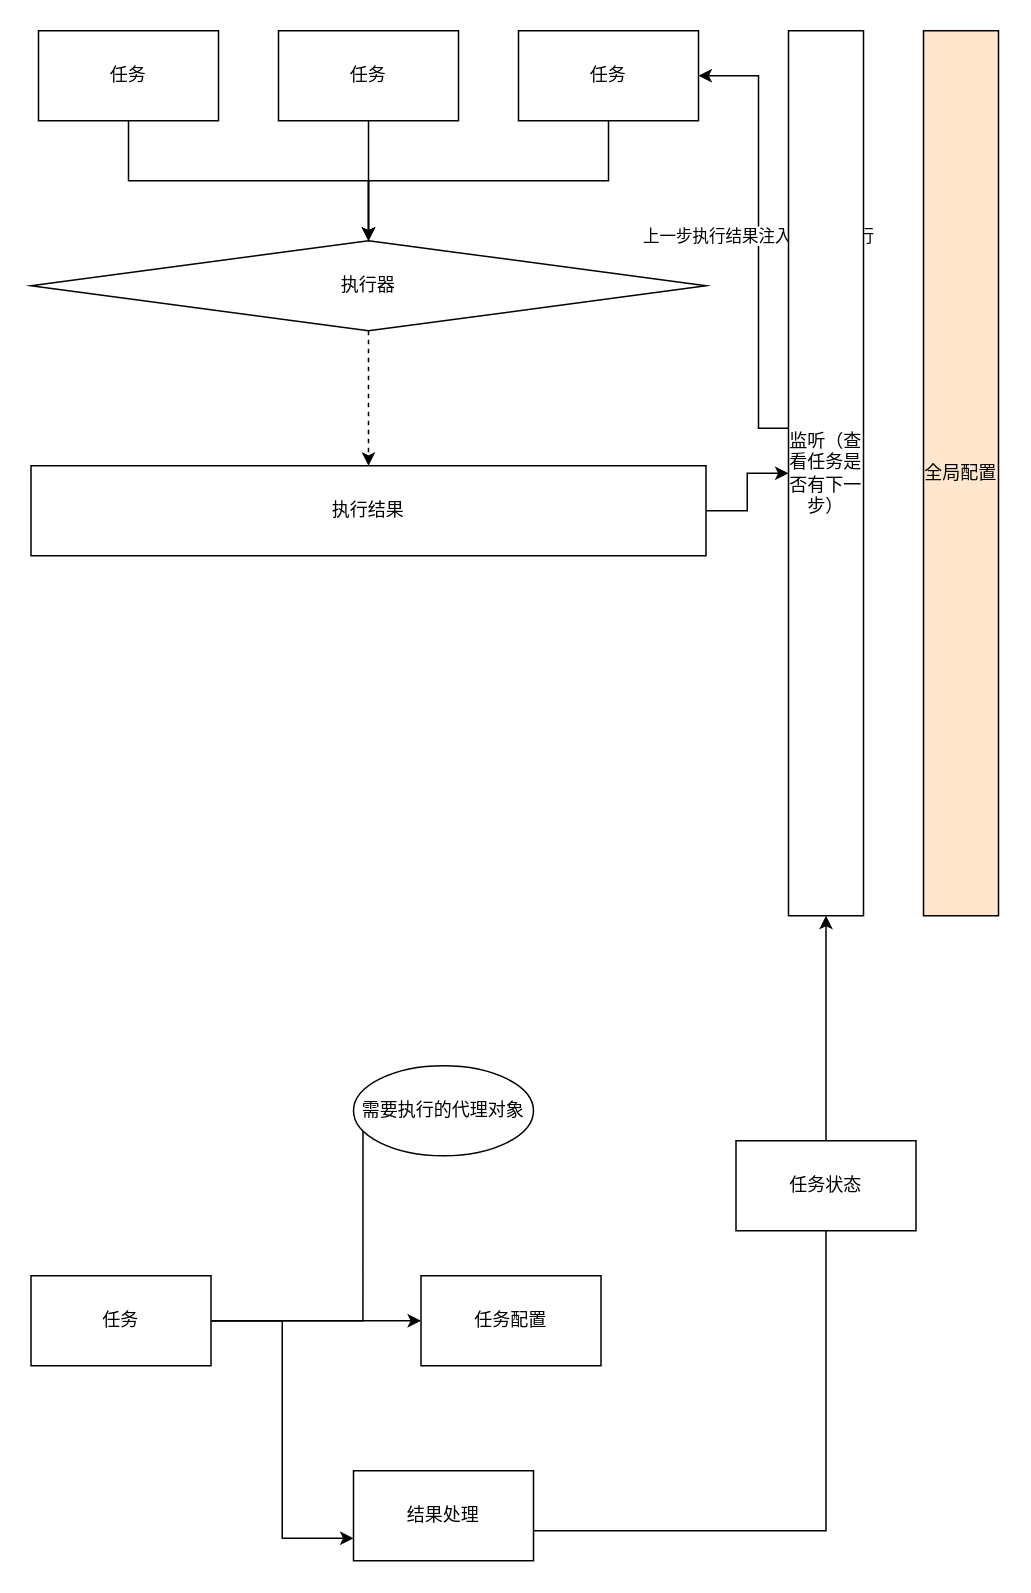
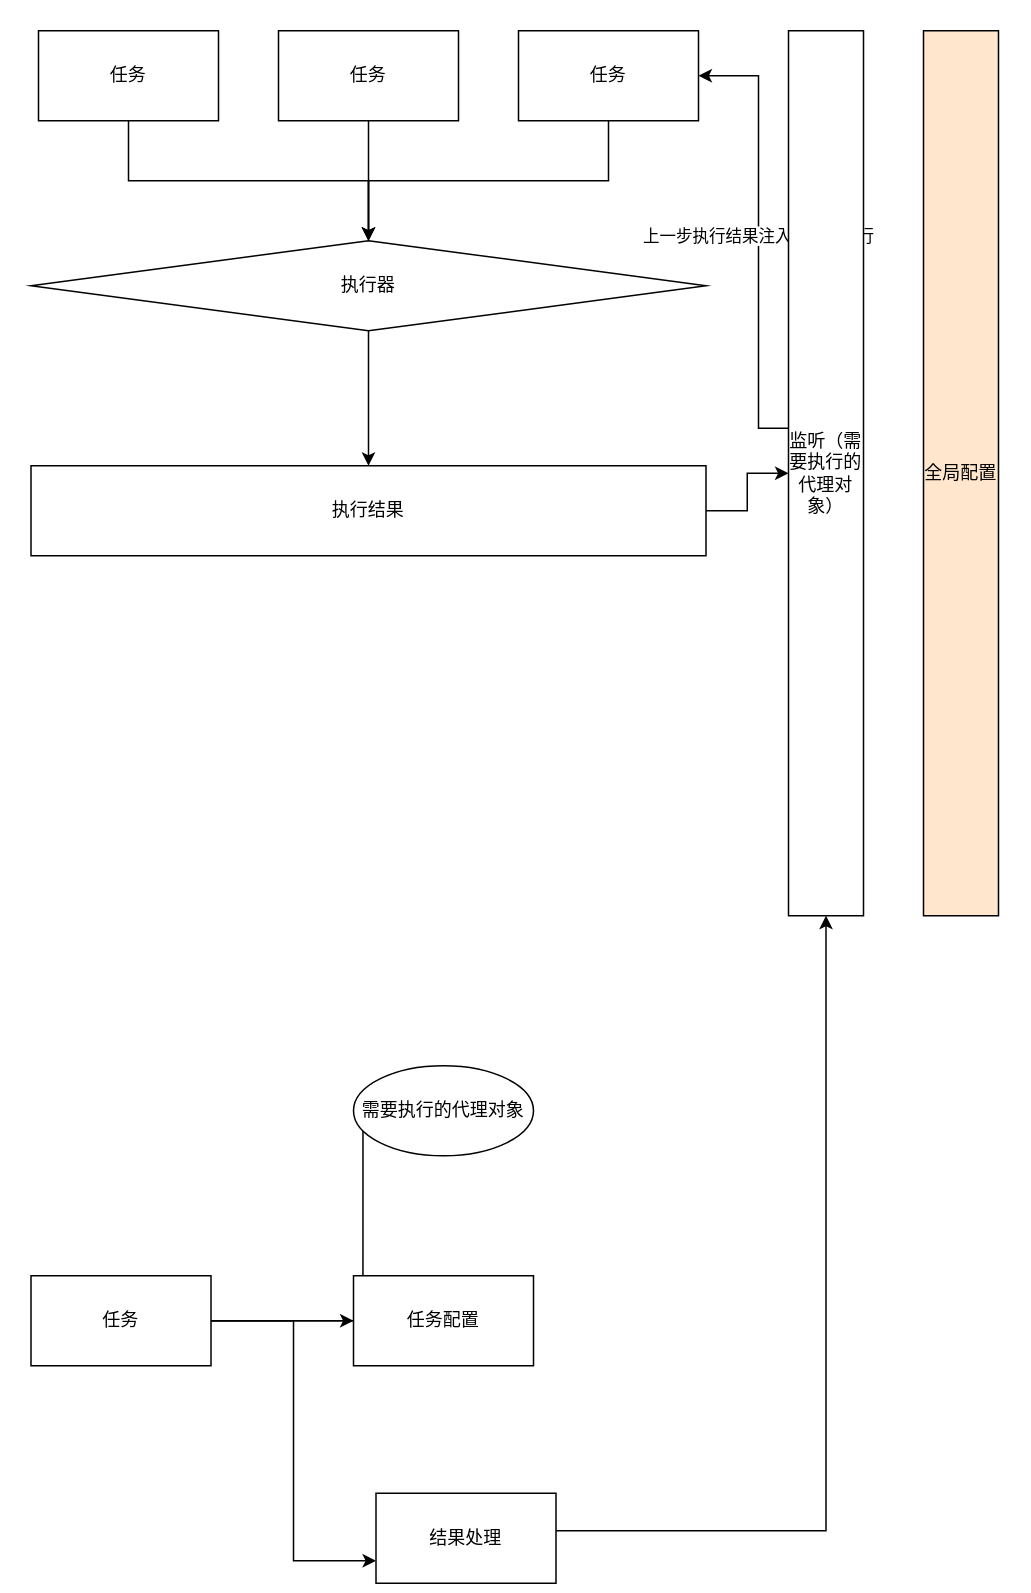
edge "执行器" -> "执行结果": style dashed -> solid
node "监听（查看任务是否有下一步）": label "监听（查看任务是否有下一步）" -> "监听（需要执行的代理对象）"
node "任务状态": removed
node "任务配置": moved (511, 1321) -> (443, 1321)
node "结果处理": moved (443, 1516) -> (466, 1538)
